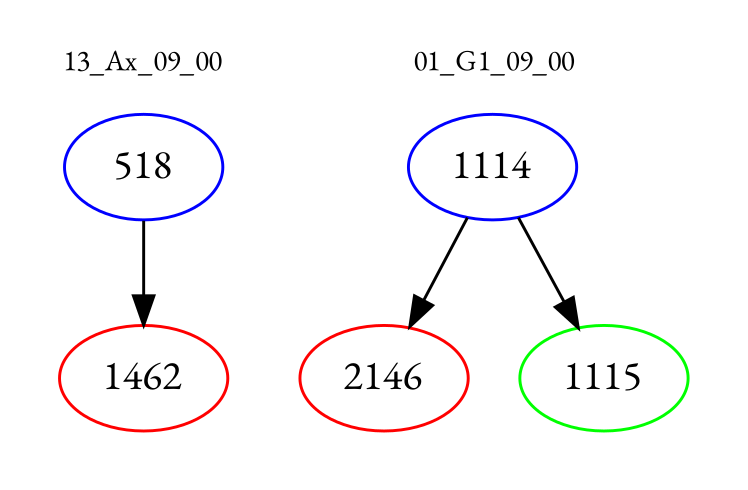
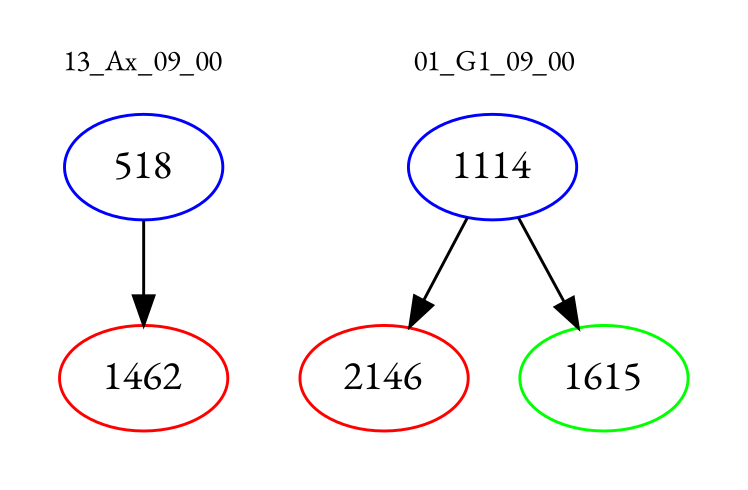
node "1115": label "1115" -> "1615"
